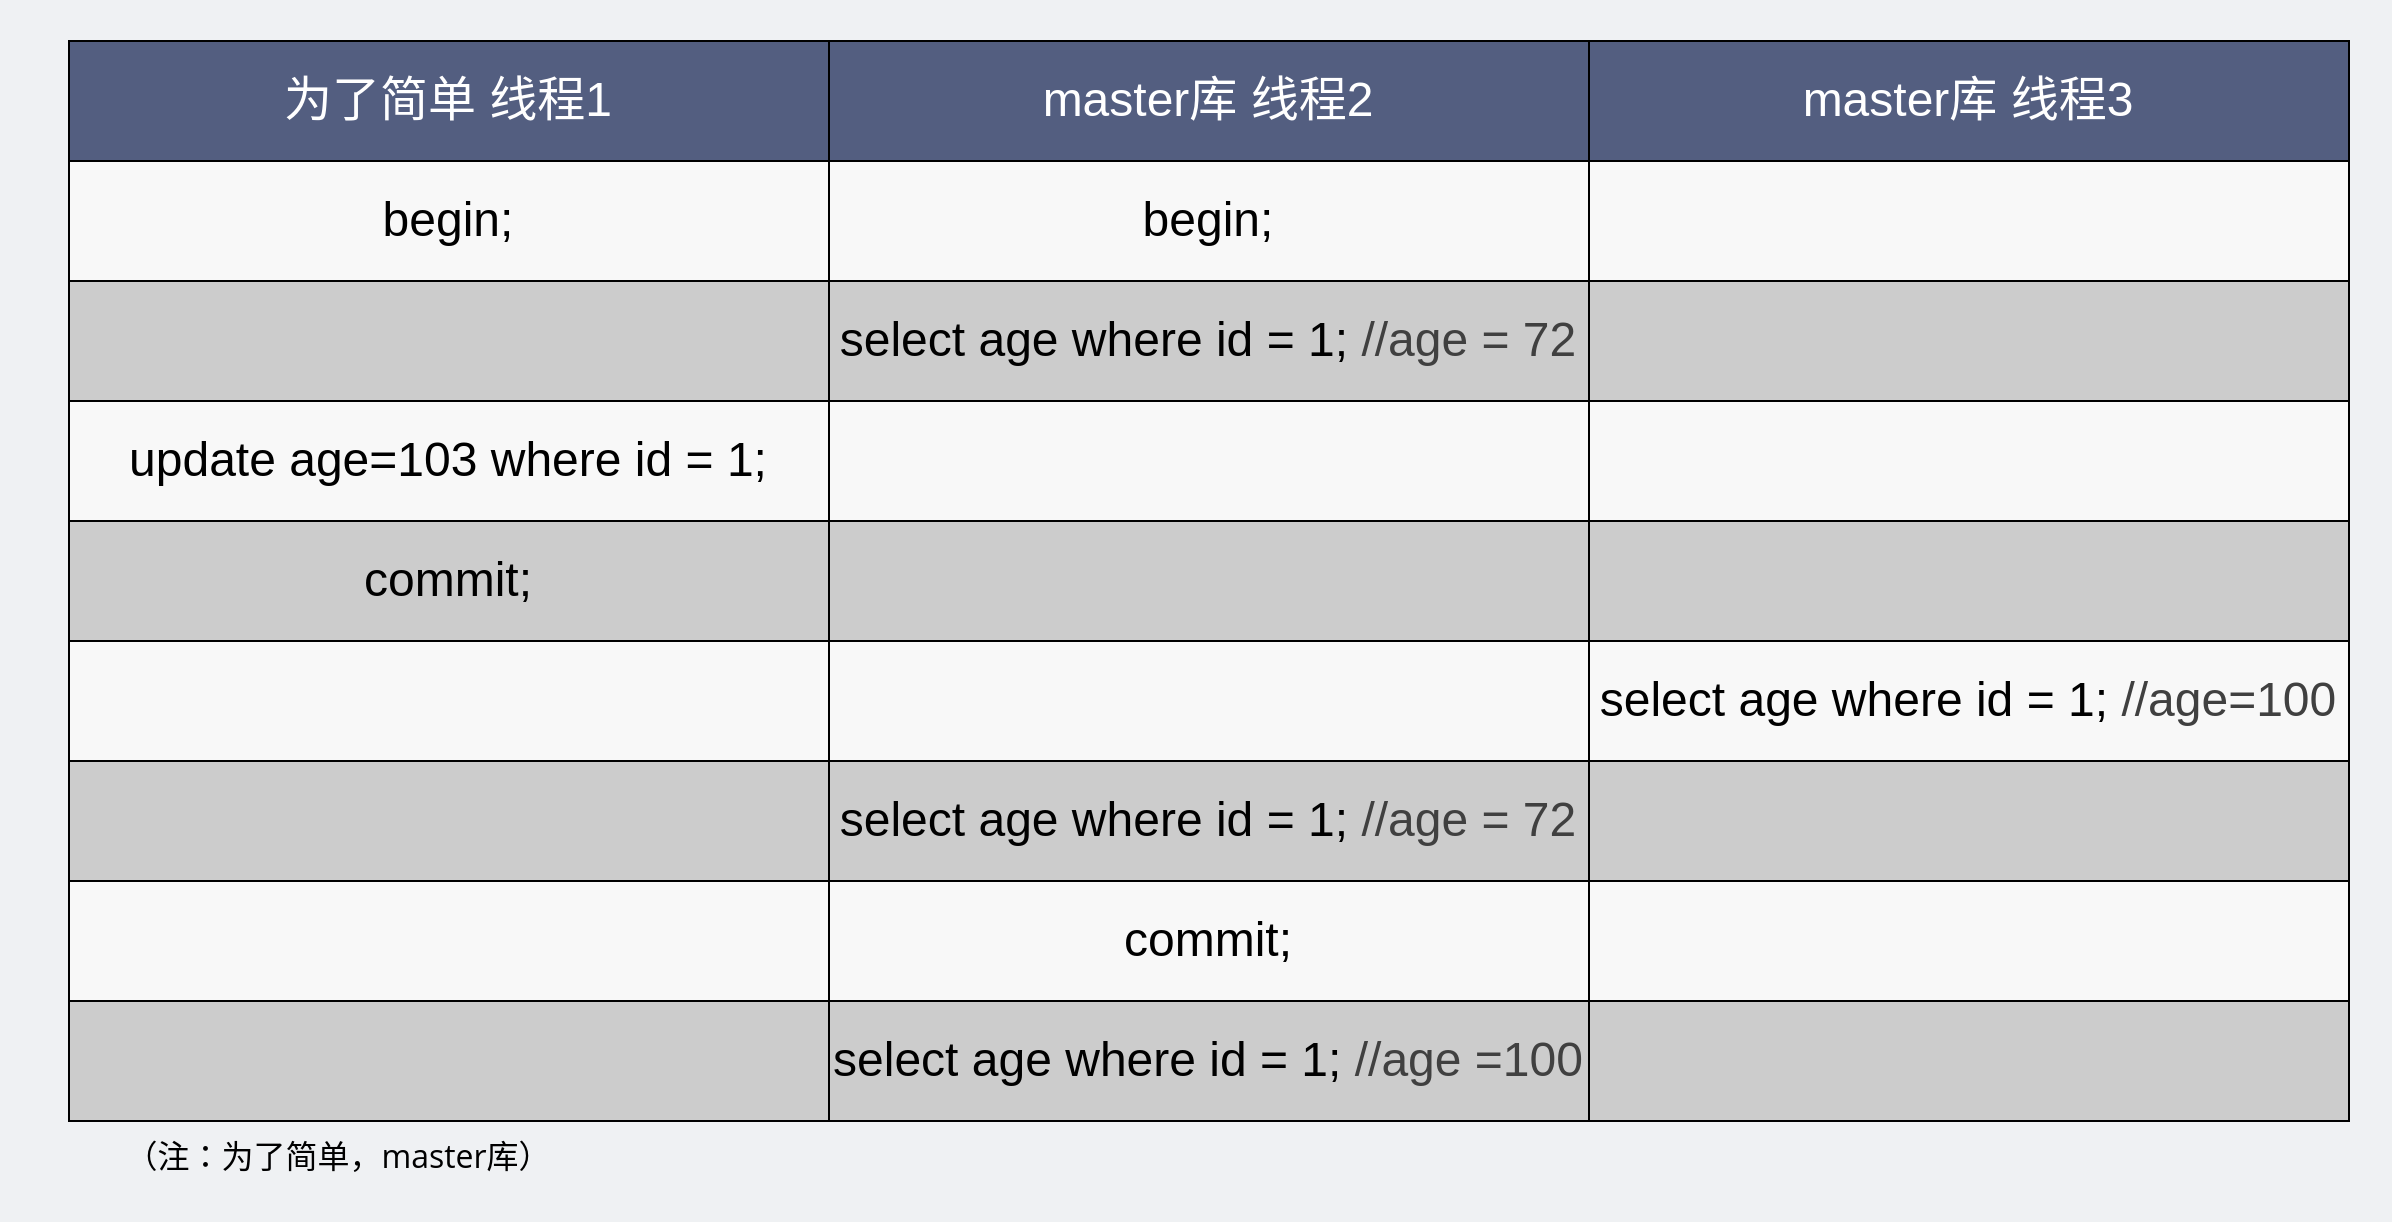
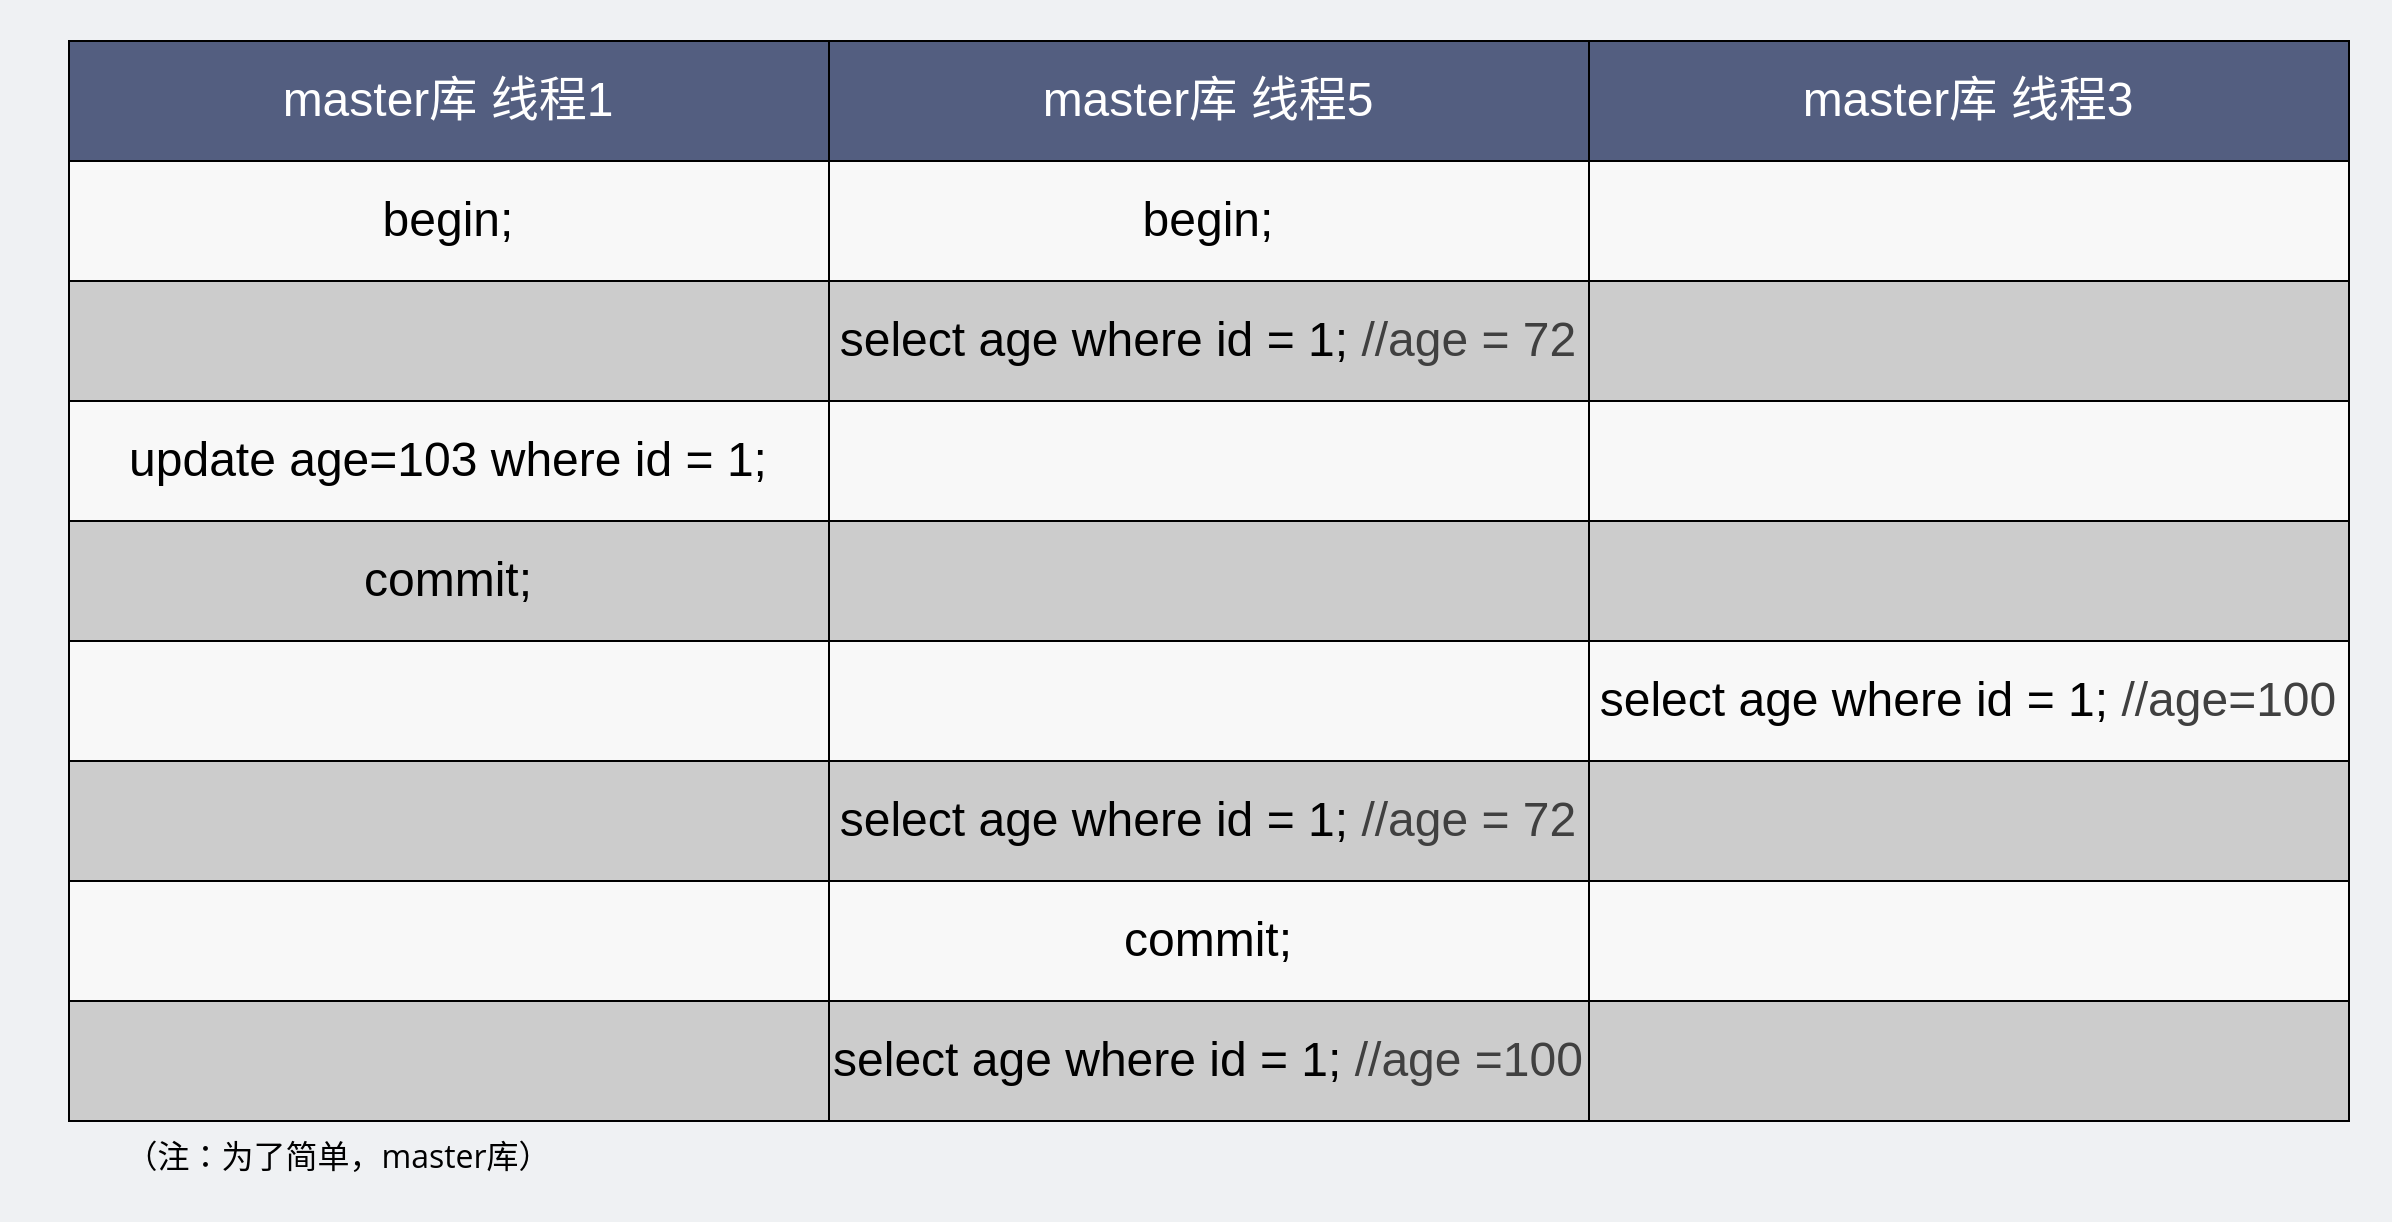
node "为了简单 线程1": label "为了简单 线程1" -> "master库 线程1"
node "master库 线程2": label "master库 线程2" -> "master库 线程5"
